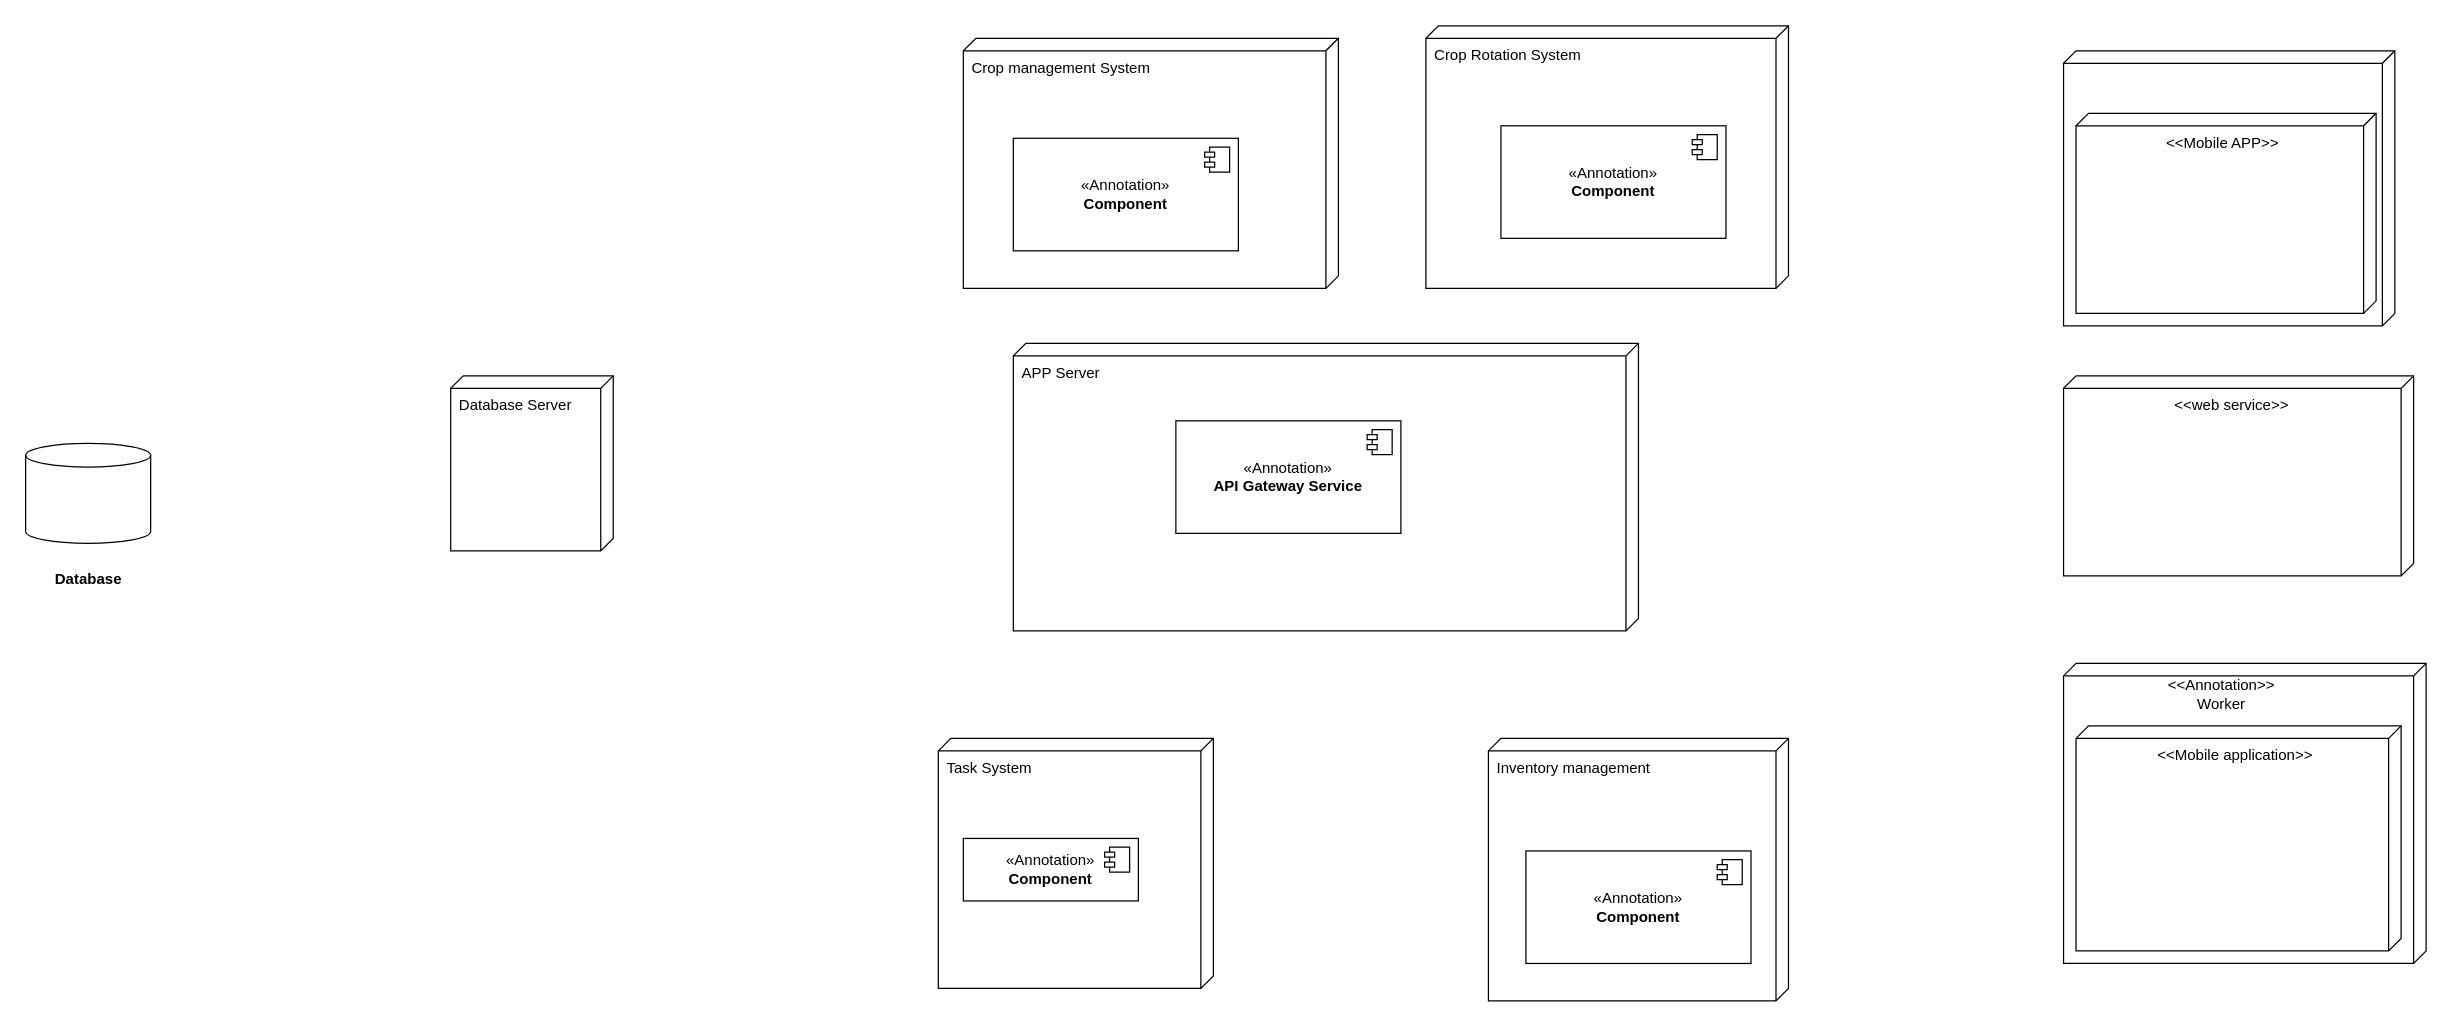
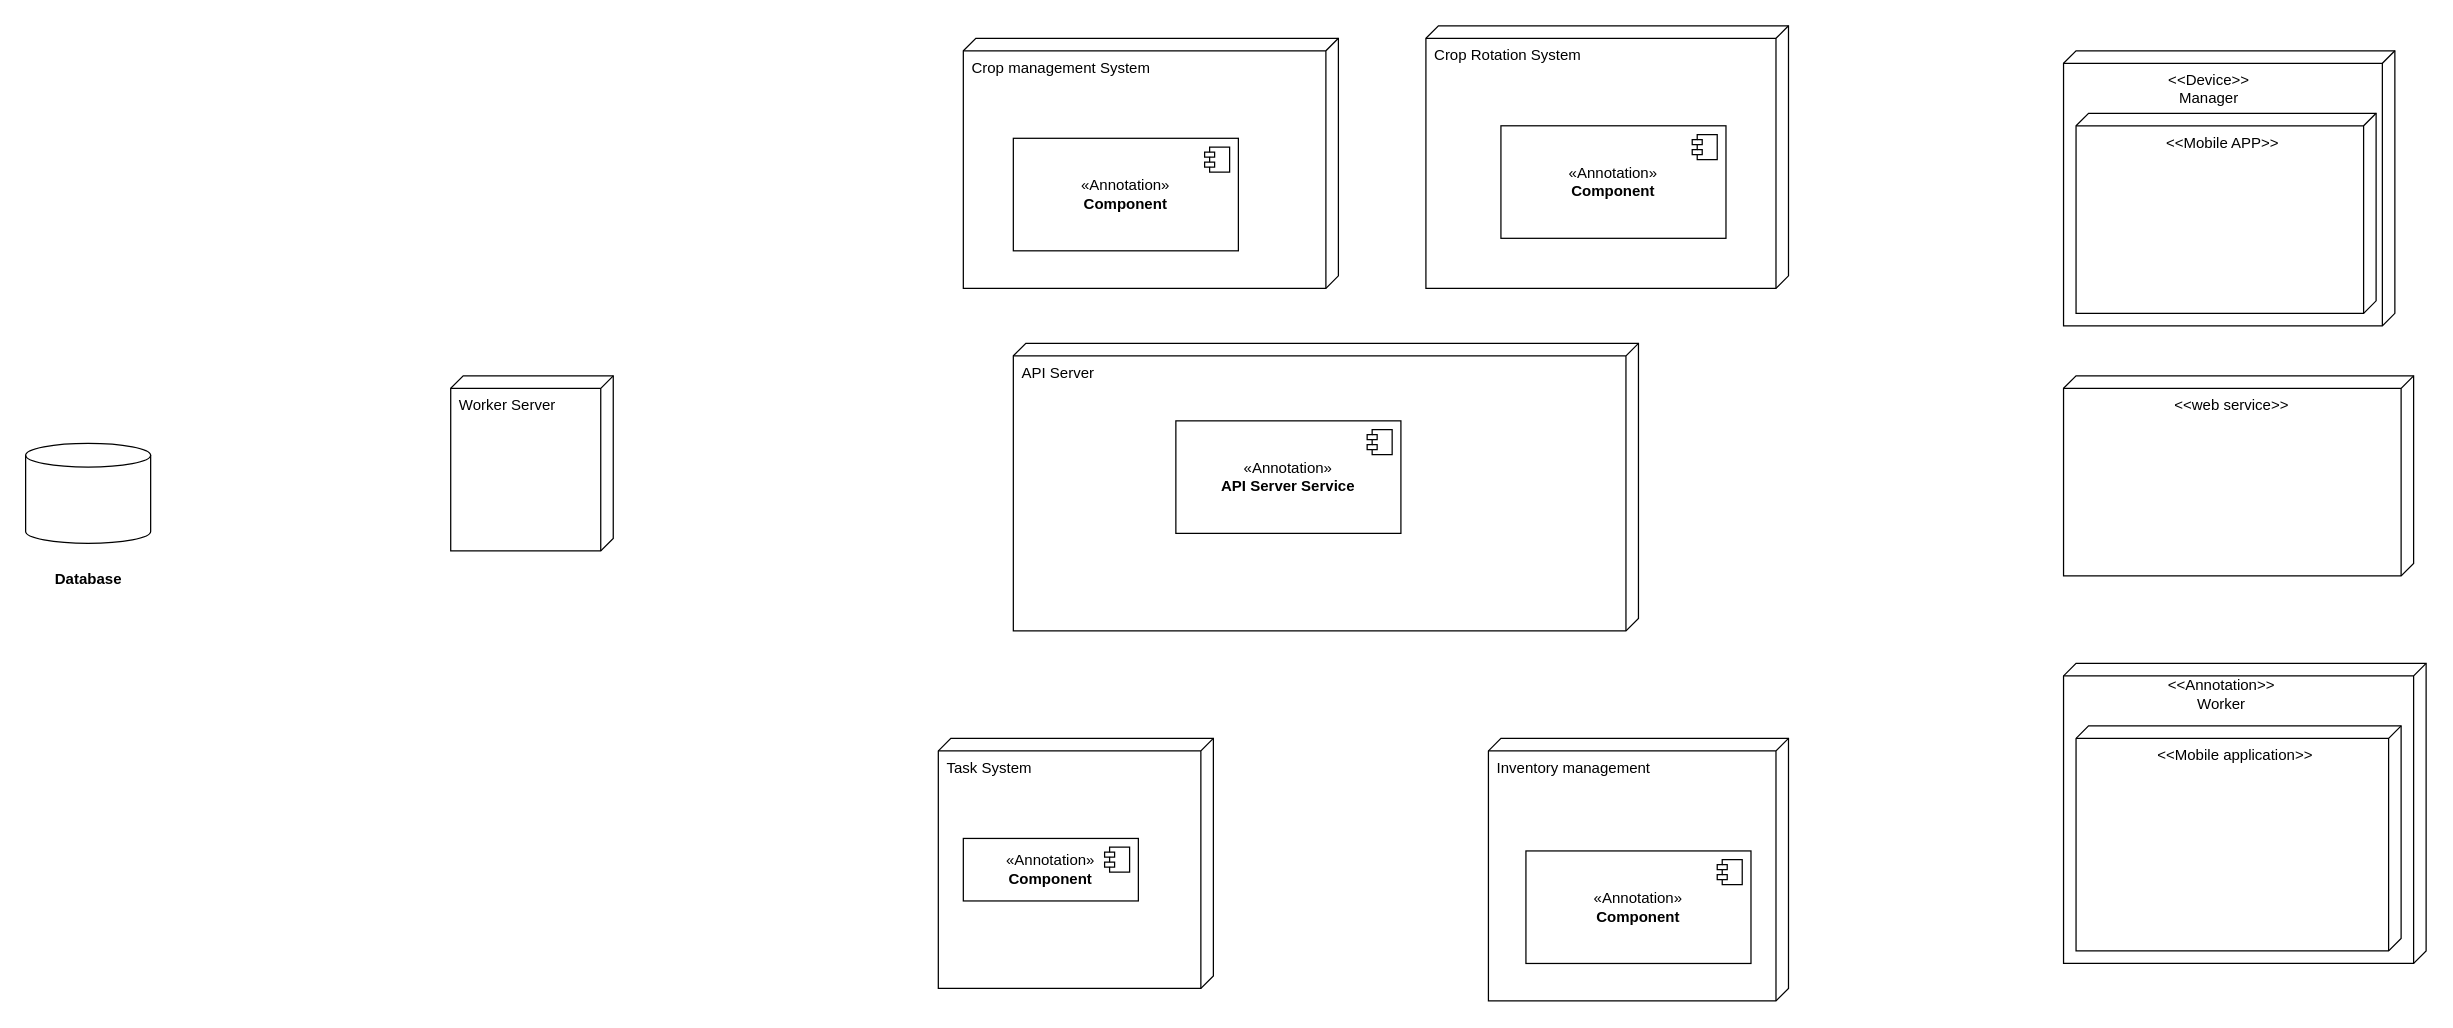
node "<<Device>> Manager": added
node "APP Server": label "APP Server" -> "API Server"
node "Database Server": label "Database Server" -> "Worker Server"
node "«Annotation» API Gateway Service": label "«Annotation» API Gateway Service" -> "«Annotation» API Server Service"
